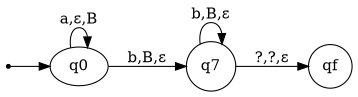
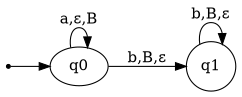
node "q7": label "q7" -> "q1"
node "qf": removed
